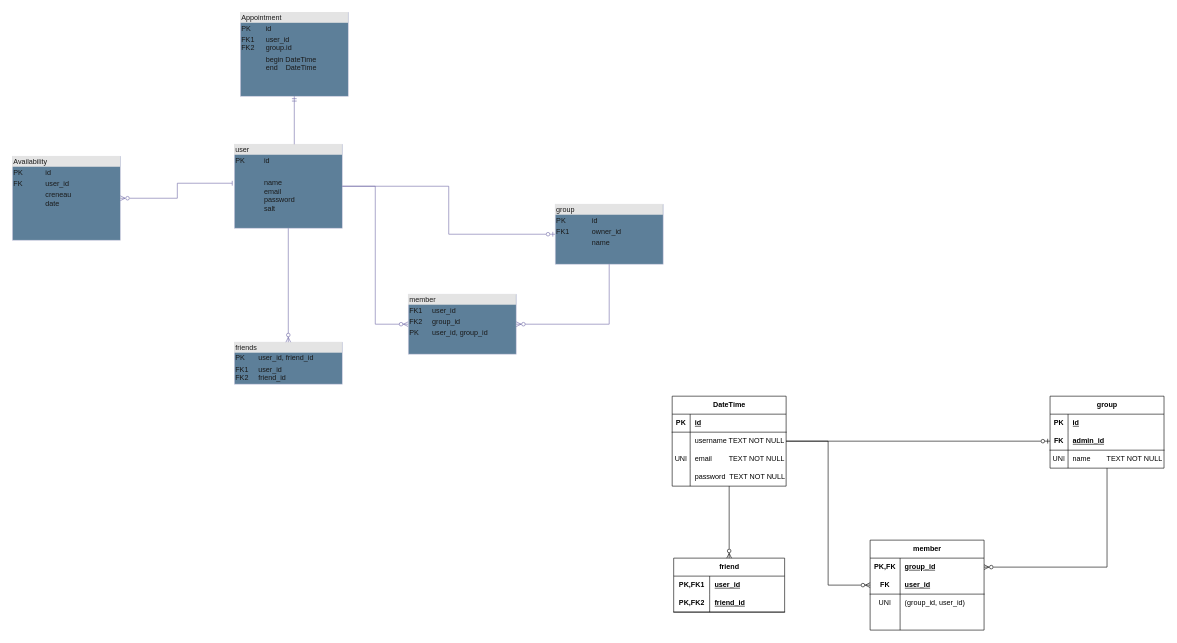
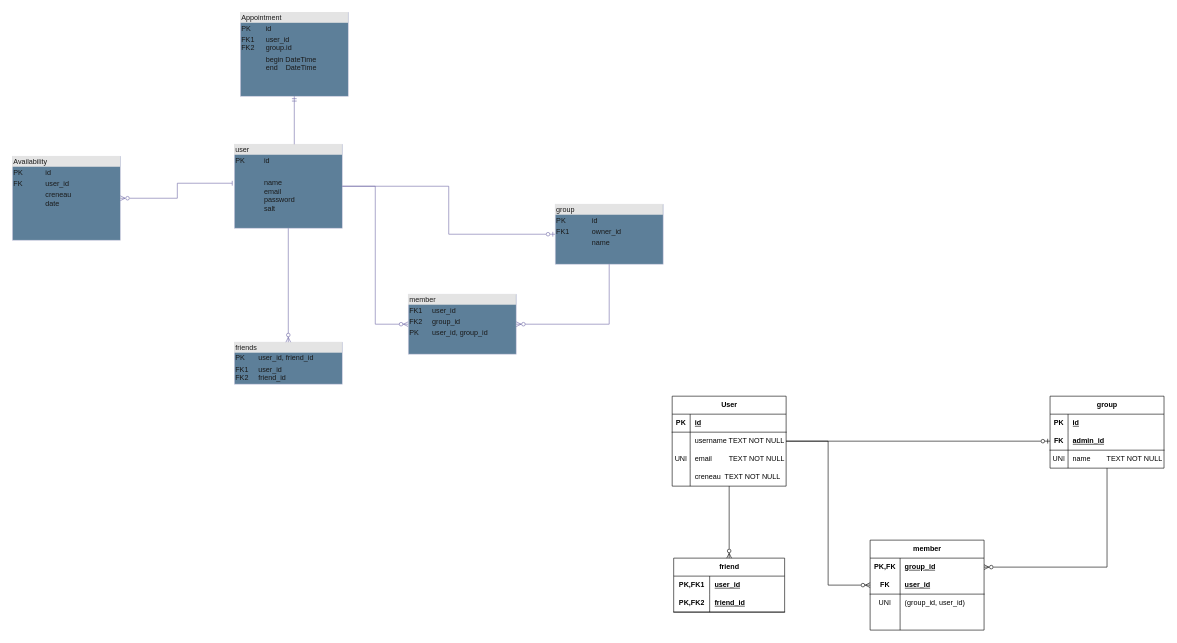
node "DateTime": label "DateTime" -> "User"
node "password TEXT NOT NULL": label "password TEXT NOT NULL" -> "creneau TEXT NOT NULL"
